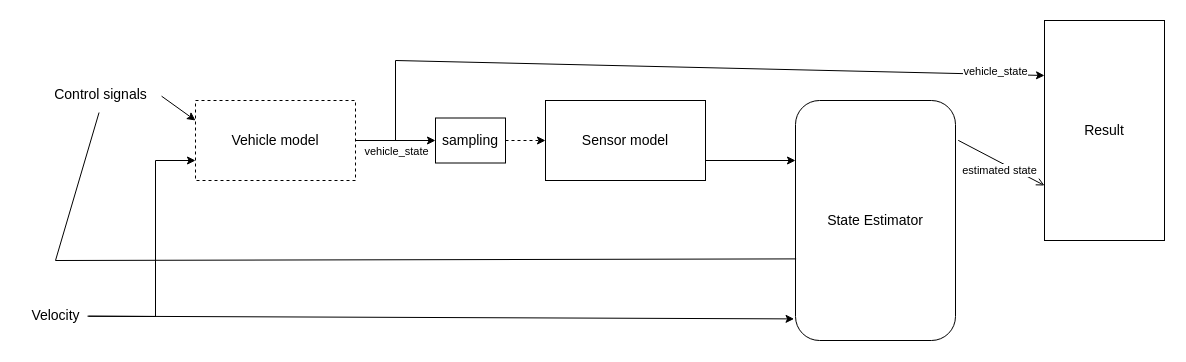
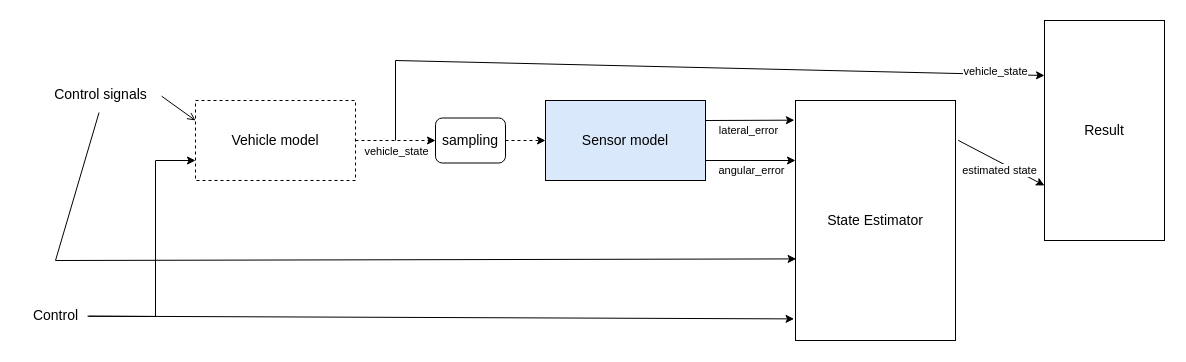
edge "Control signals" -> "Vehicle model": arrowhead classic -> open
edge "Sensor model" -> "State Estimator": added, labels "lateral_error", "angular_error"
edge "Vehicle model" -> "sampling": style solid -> dashed
node "sampling": shape rectangle -> rounded rectangle
node "Sensor model": fillcolor #ffffff -> #dae8fc
edge "State Estimator" -> "Result": arrowhead open -> classic
node "State Estimator": shape rounded rectangle -> rectangle
edge "Control signals" -- "State Estimator": arrowhead none -> classic
node "Velocity": label "Velocity" -> "Control"
